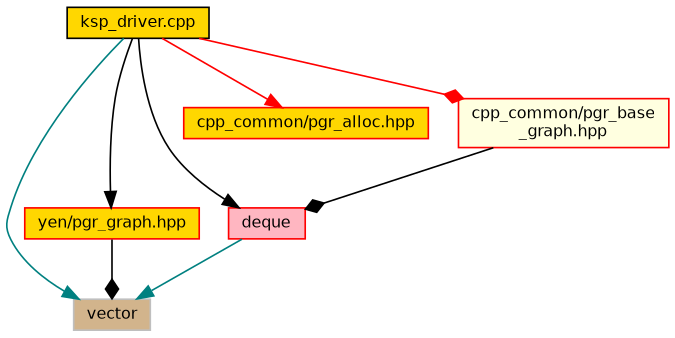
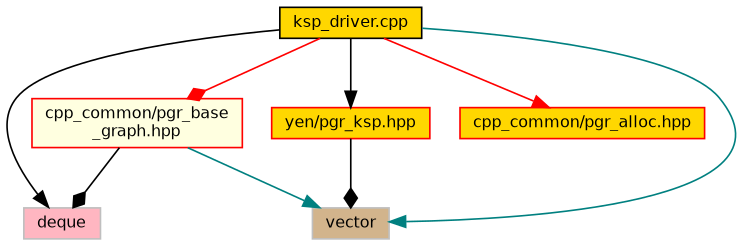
node "yen/pgr_graph.hpp": label "yen/pgr_graph.hpp" -> "yen/pgr_ksp.hpp"
node "deque": color red -> grey75
edge "deque" -> "vector": now "cpp_common/pgr_base _graph.hpp" -> "vector"
